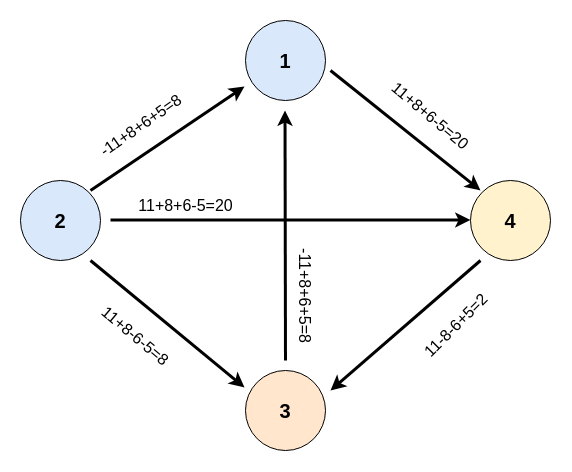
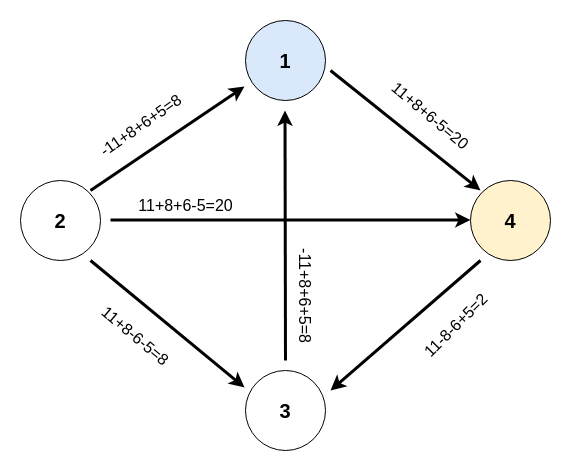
node "2": fillcolor #dae8fc -> #ffffff
node "3": fillcolor #ffe6cc -> #ffffff
